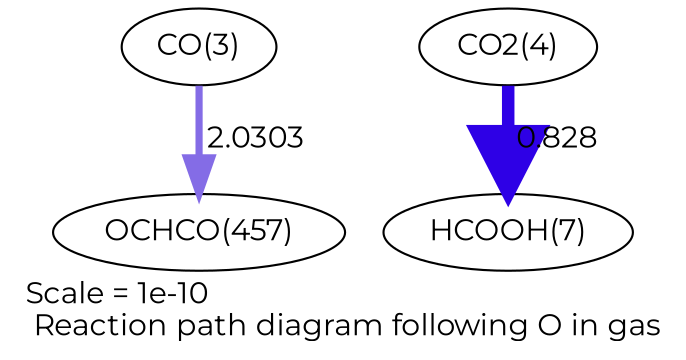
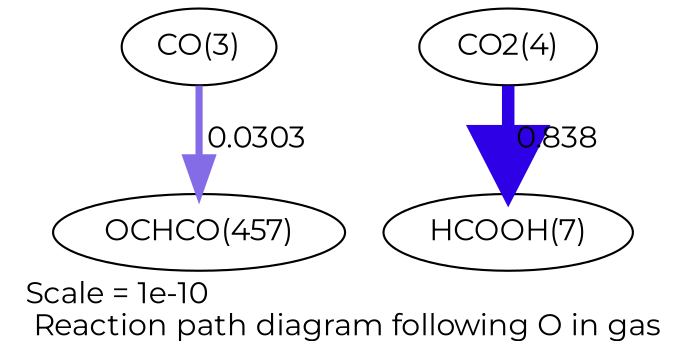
edge "CO(3)" -> "OCHCO(457)": label " 2.0303" -> " 0.0303"
edge "CO2(4)" -> "HCOOH(7)": label " 0.828" -> " 0.838"
